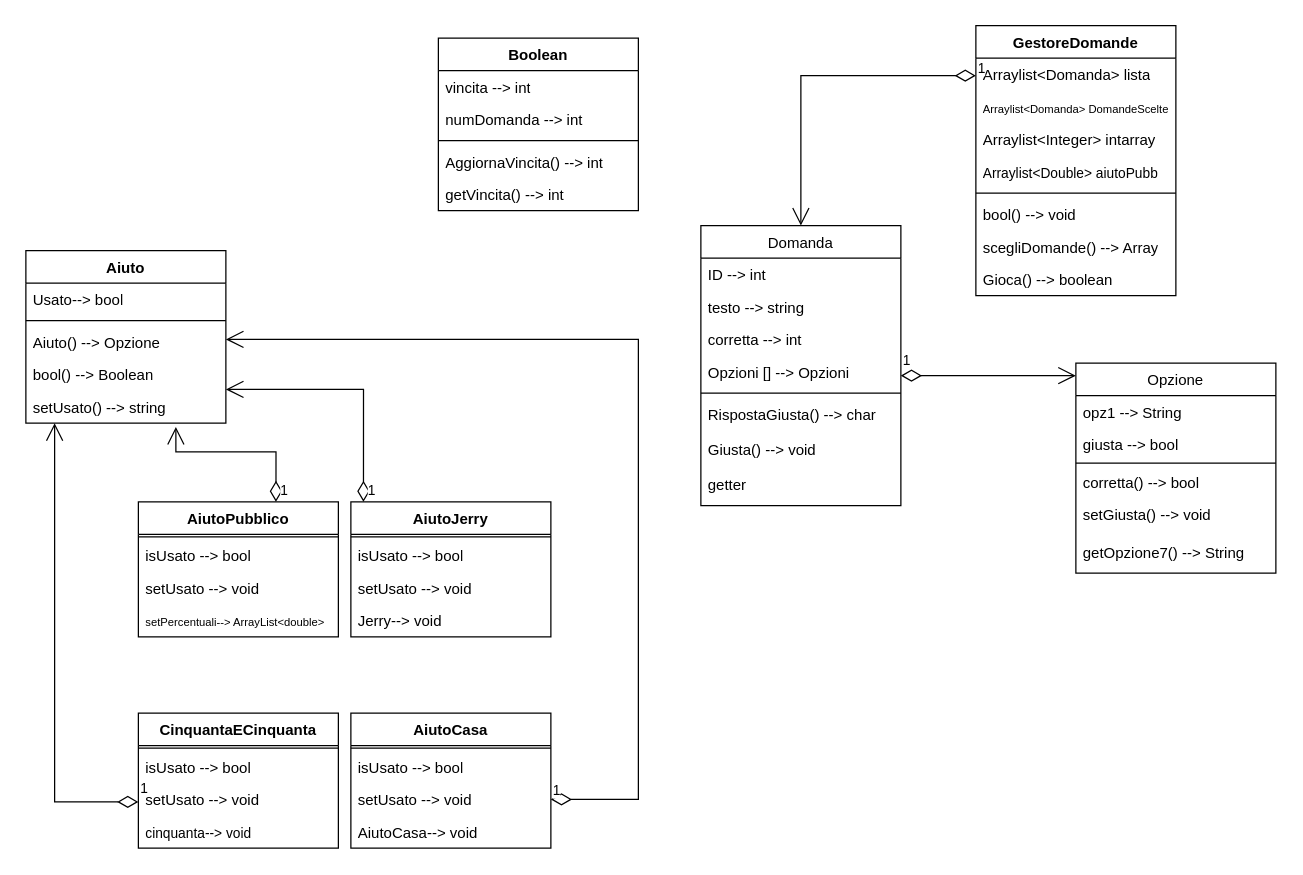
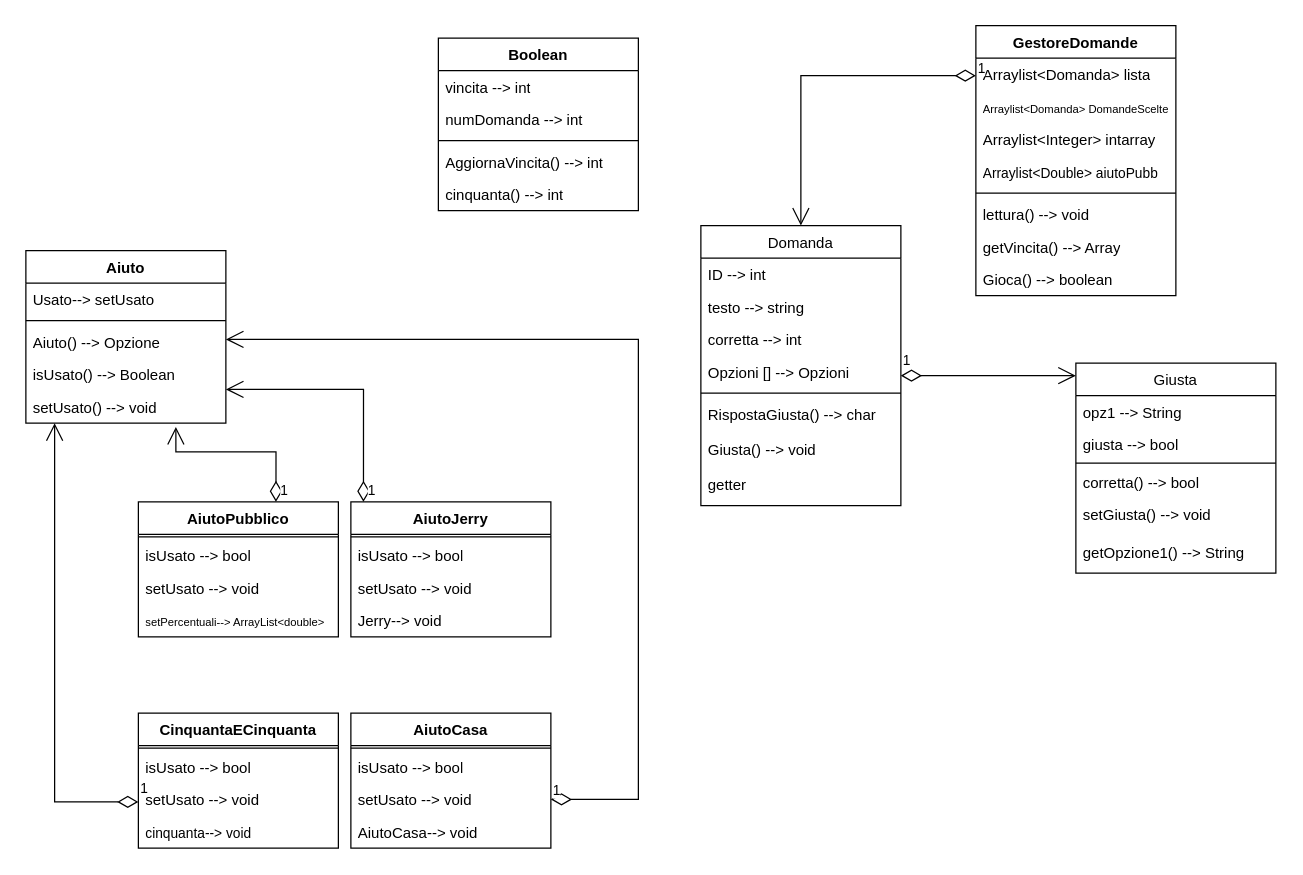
node "getVincita() --> int": label "getVincita() --> int" -> "cinquanta() --> int"
node "bool() --> void": label "bool() --> void" -> "lettura() --> void"
node "scegliDomande() --> Array": label "scegliDomande() --> Array" -> "getVincita() --> Array"
node "Usato--> bool": label "Usato--> bool" -> "Usato--> setUsato"
node "bool() --> Boolean": label "bool() --> Boolean" -> "isUsato() --> Boolean"
node "Opzione": label "Opzione" -> "Giusta"
node "setUsato() --> string": label "setUsato() --> string" -> "setUsato() --> void"
node "getOpzione7() --> String": label "getOpzione7() --> String" -> "getOpzione1() --> String"
